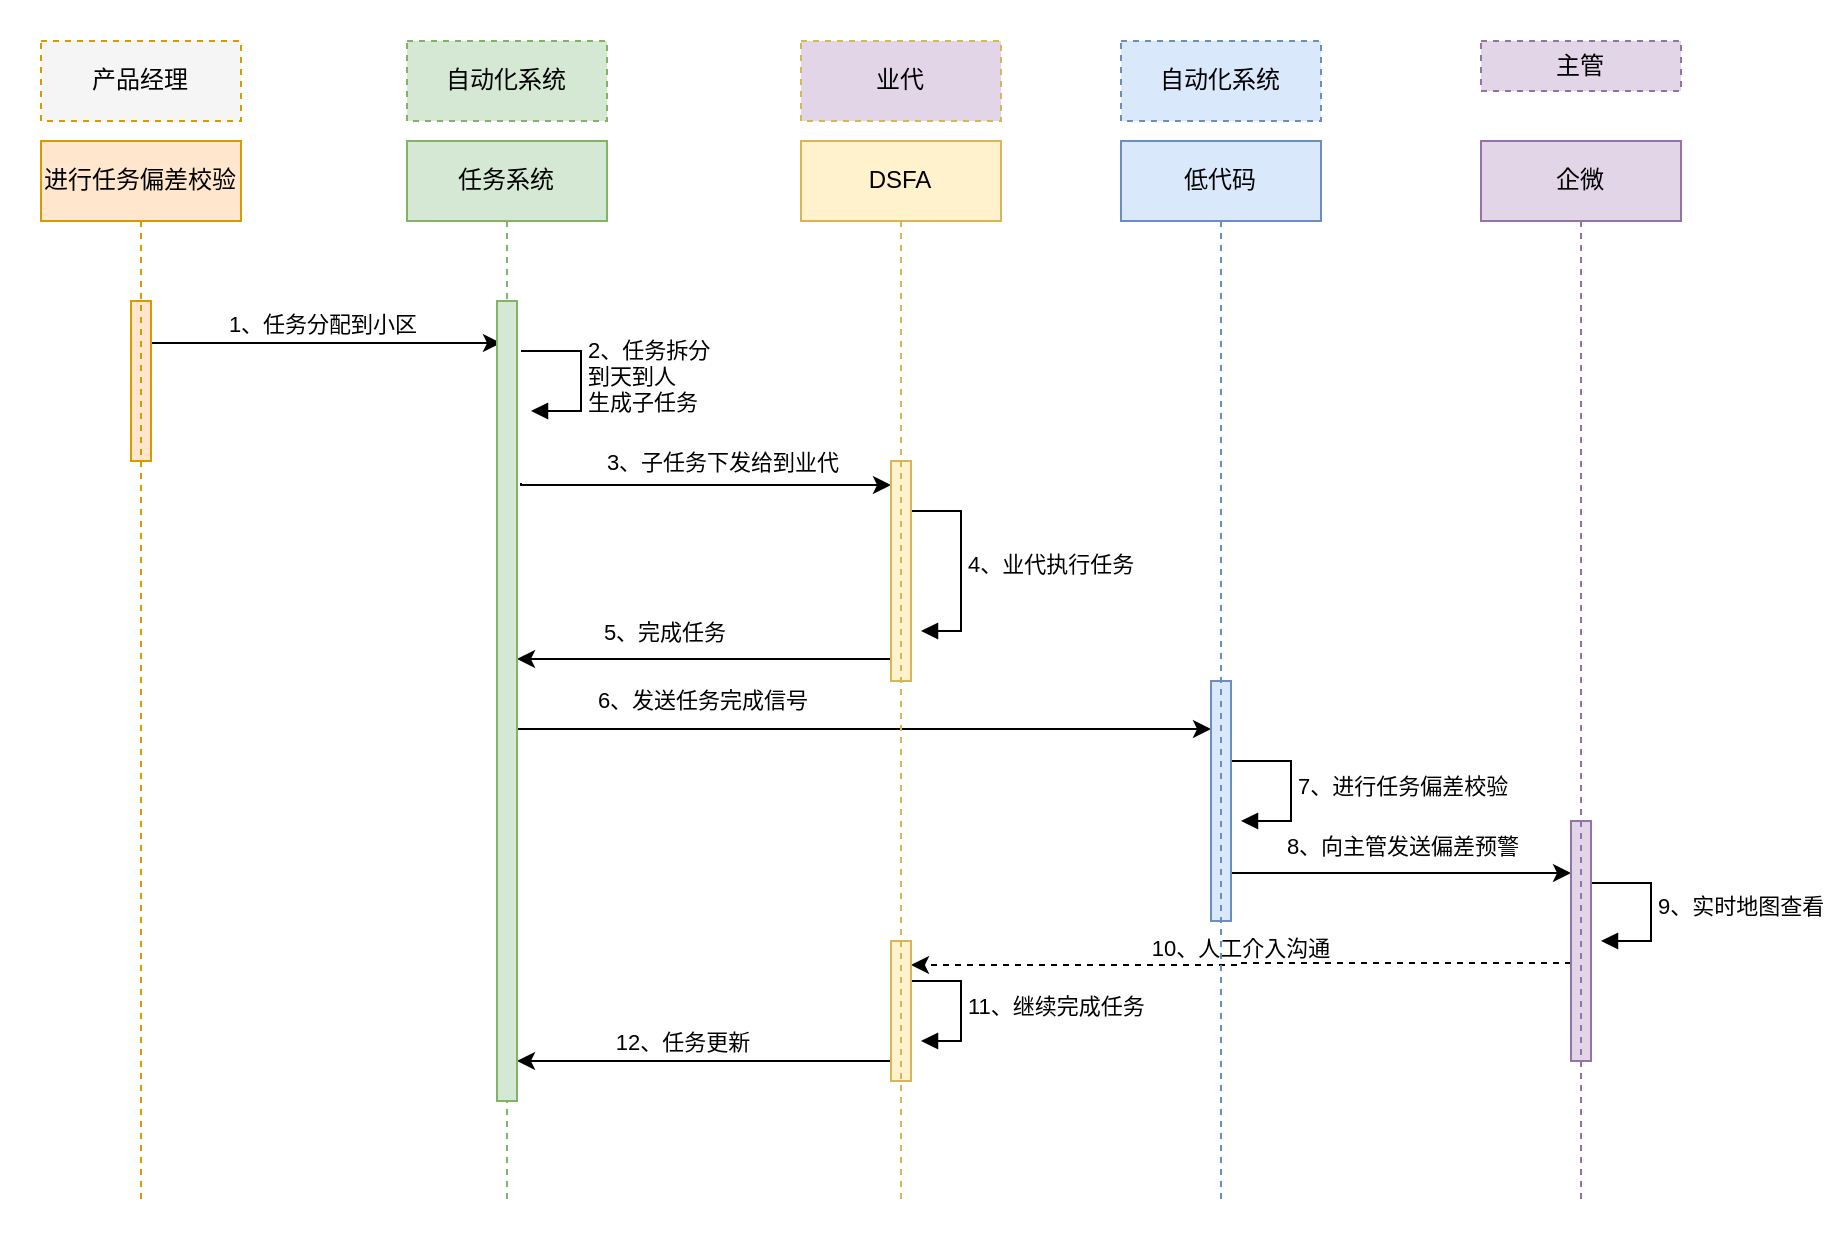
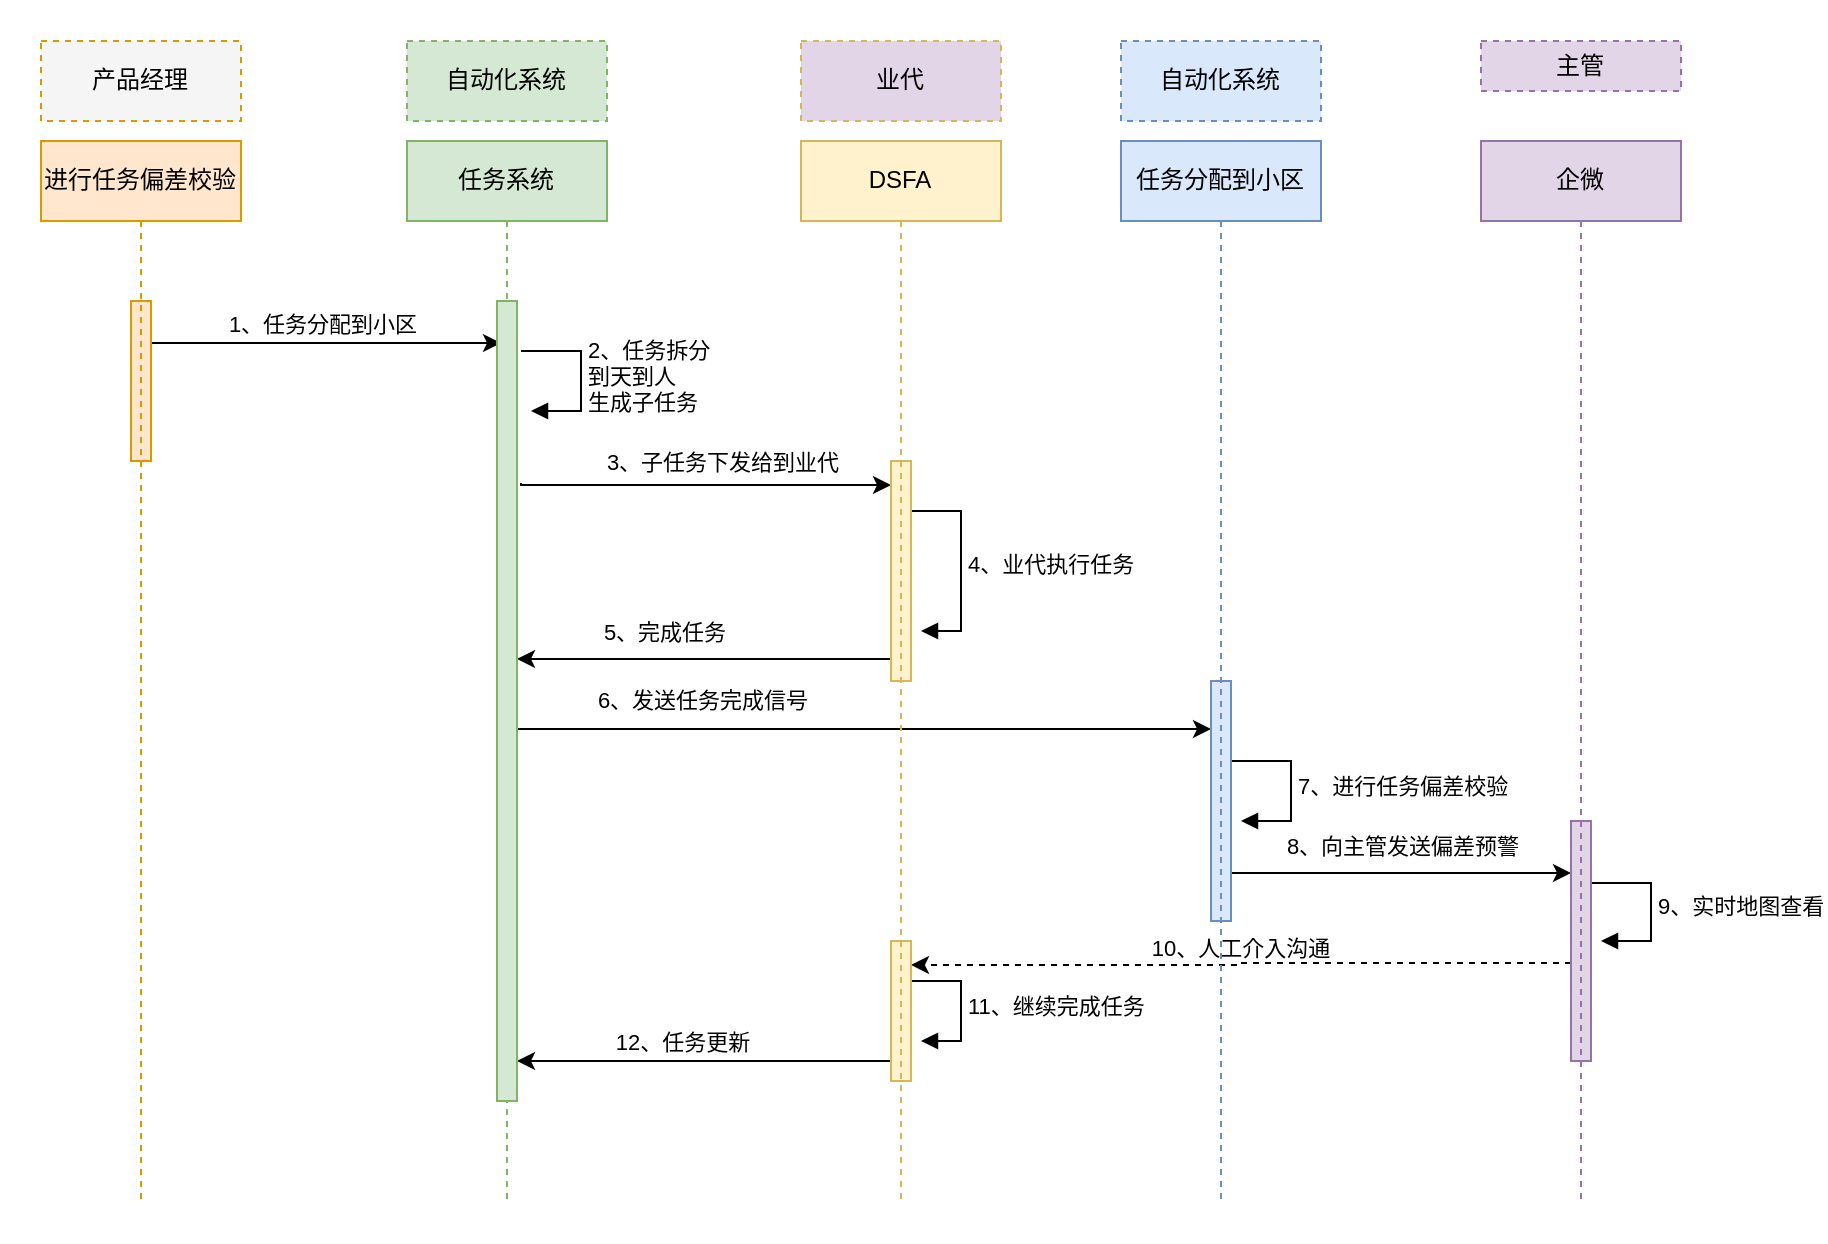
node "低代码": label "低代码" -> "任务分配到小区"
